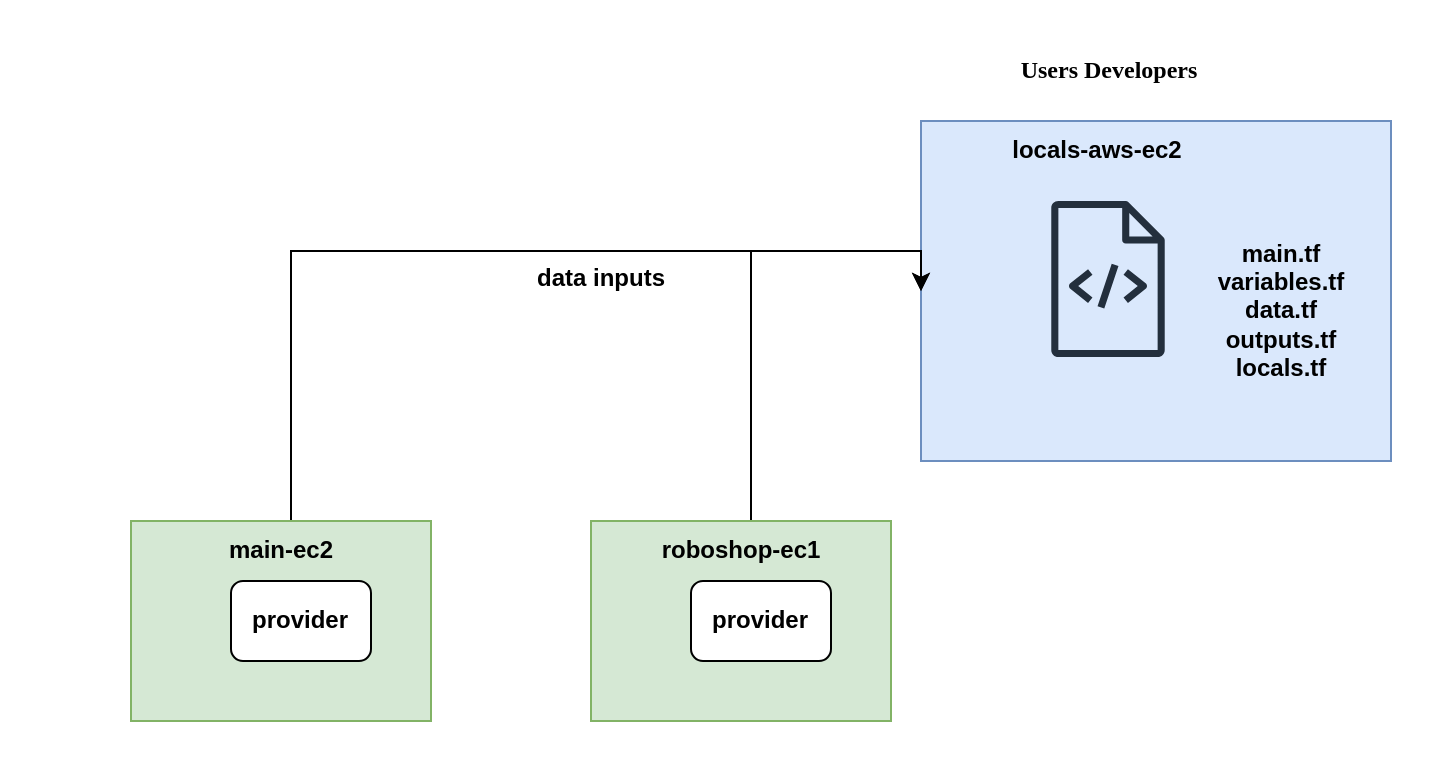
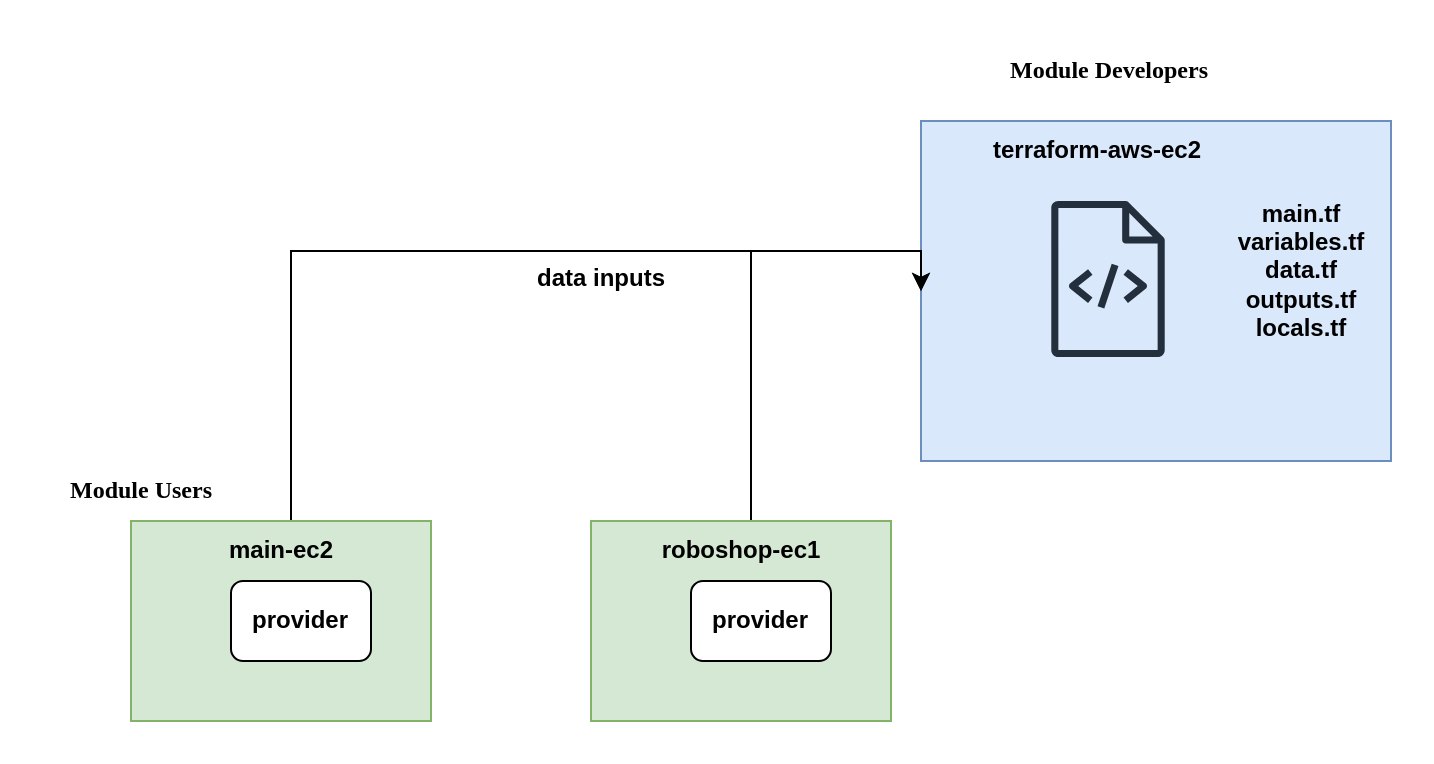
node "Users Developers": label "Users Developers" -> "Module Developers"
node "locals-aws-ec2": label "locals-aws-ec2" -> "terraform-aws-ec2"
node "main.tf variables.tf data.tf outputs.tf locals.tf": moved (1281, 311) -> (1301, 271)
node "Module Users": added
